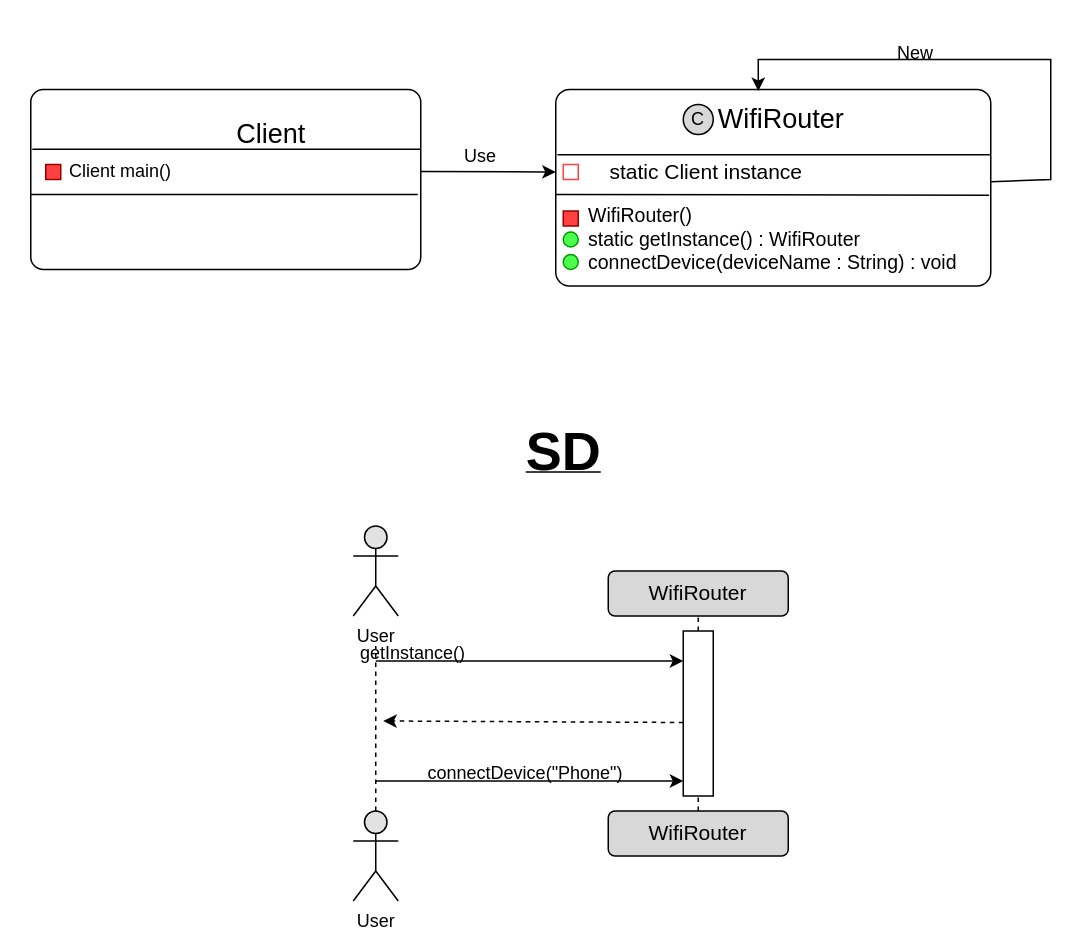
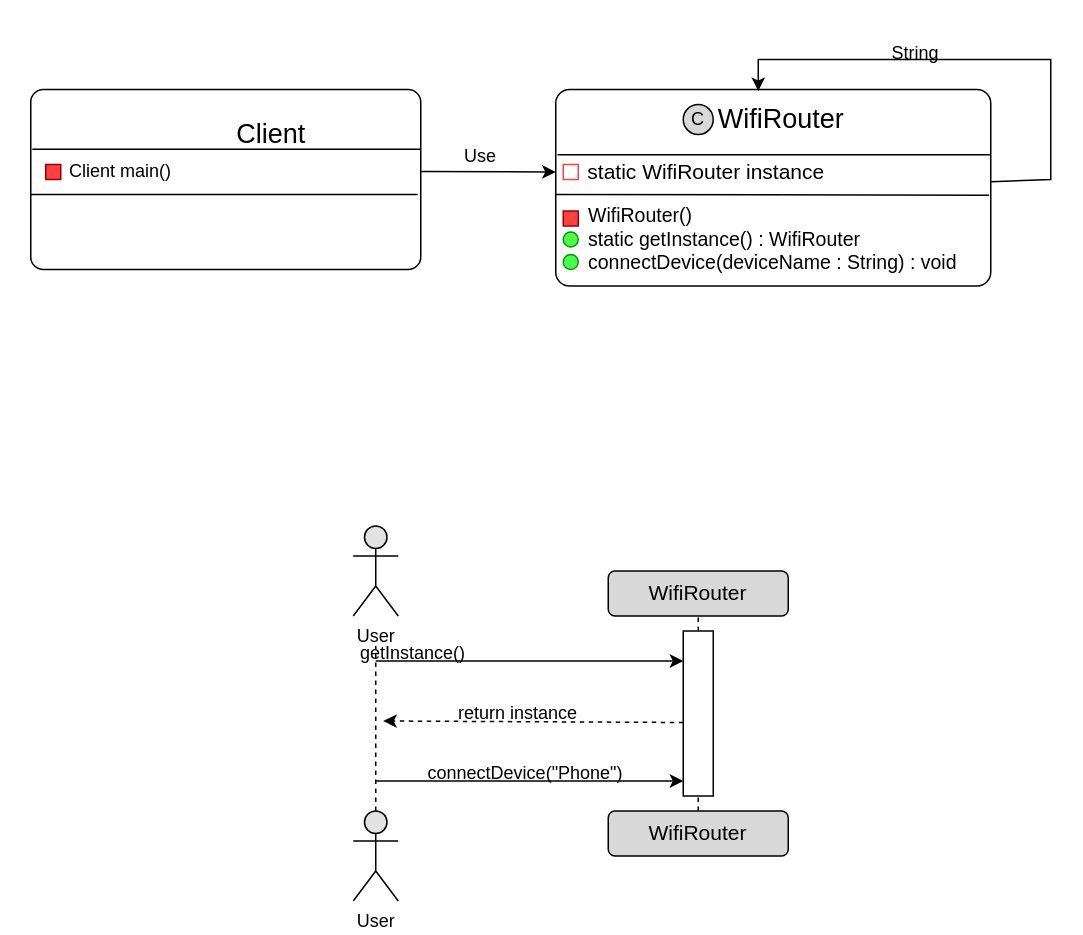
node "New": label "New" -> "String"
node "static Client instance": label "static Client instance" -> "static WifiRouter instance"
node "SD": removed
node "return instance": added
